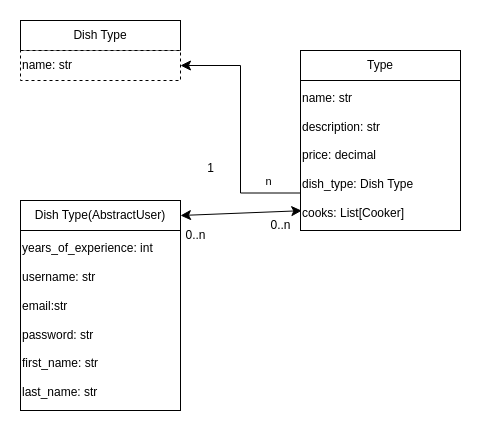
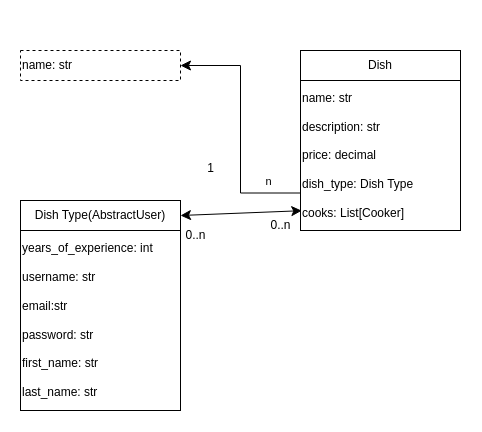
node "Dish Type": removed
node "Type": label "Type" -> "Dish"
